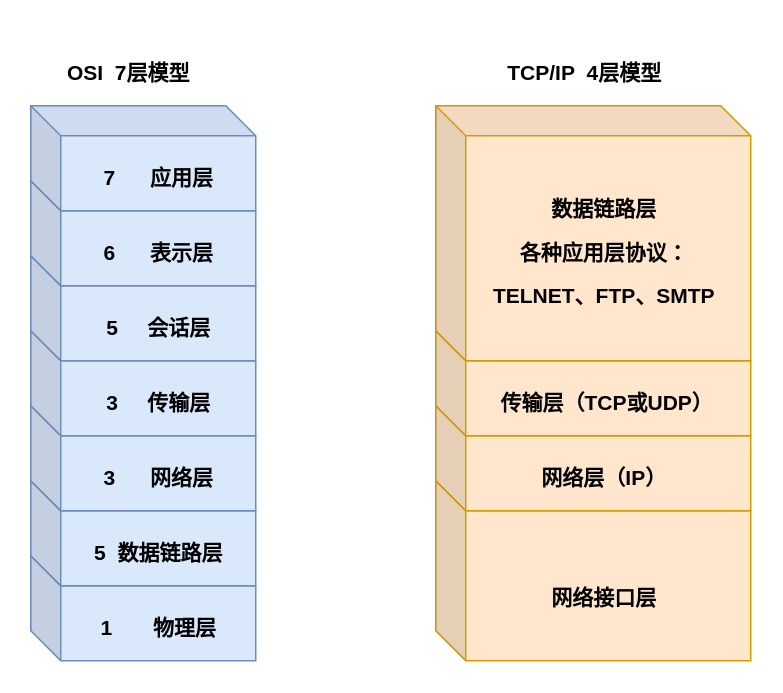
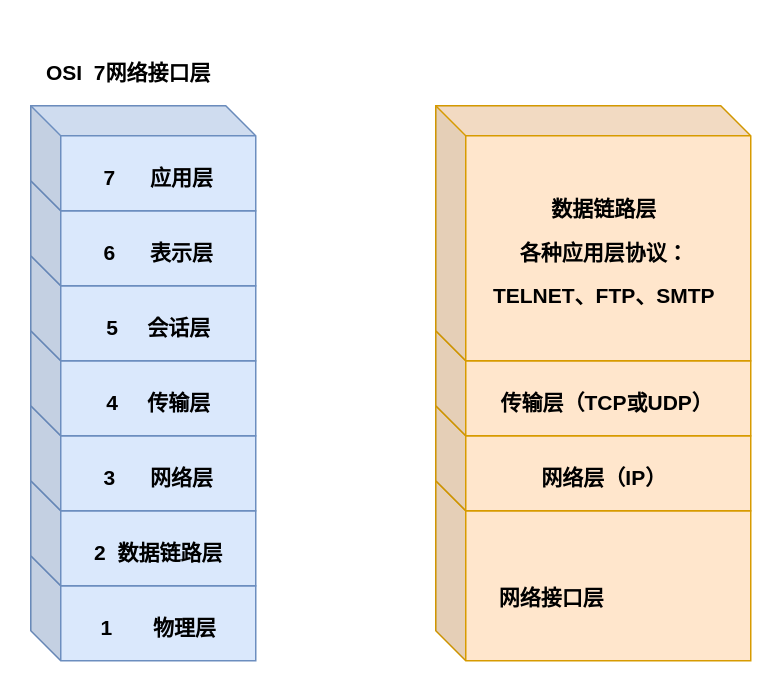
node "OSI 7层模型": label "OSI 7层模型" -> "OSI 7网络接口层"
node "TCP/IP 4层模型": removed
node "3 传输层": label "3 传输层" -> "4 传输层"
node "5 数据链路层": label "5 数据链路层" -> "2 数据链路层"
node "网络接口层": moved (604, 593) -> (551, 593)
